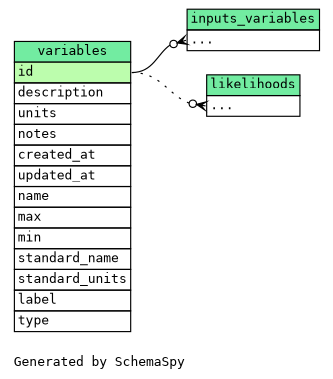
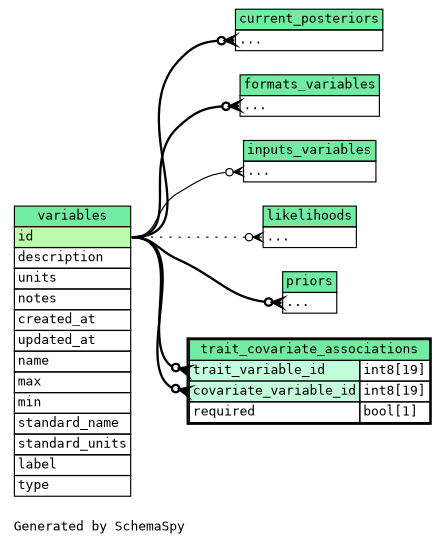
node "current_posteriors": added
node "formats_variables": added
node "priors": added
node "trait_covariate_associations": added
